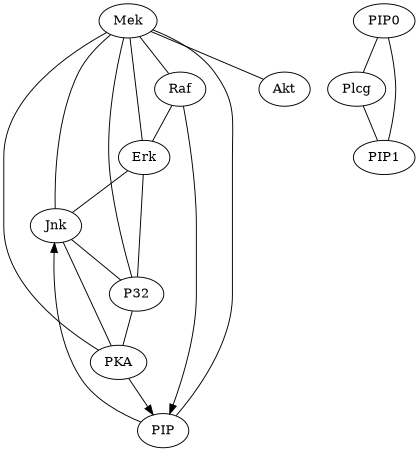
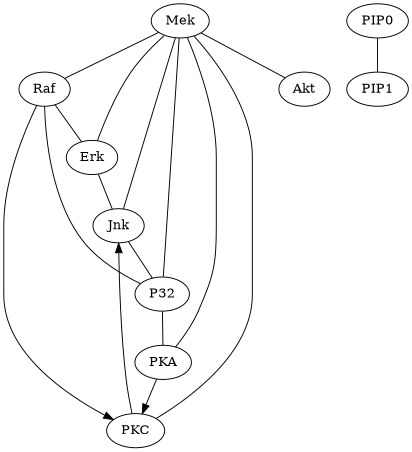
node "Plcg": removed
edge "Erk" -- "P32": now "Raf" -- "P32"
edge "Jnk" -- "PKA": removed
node "PIP": label "PIP" -> "PKC"
